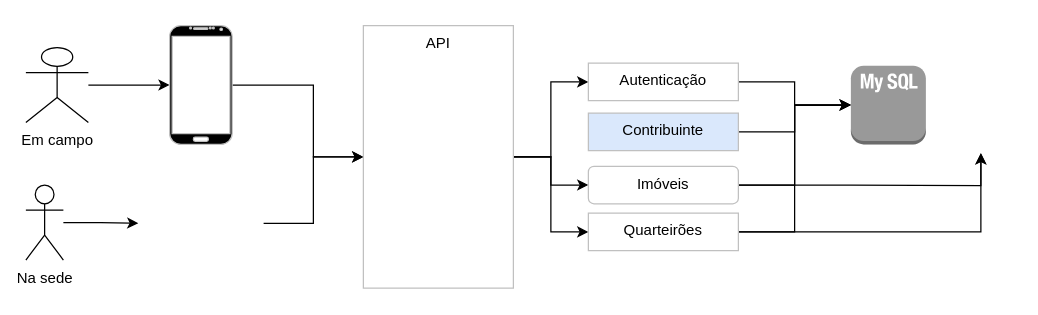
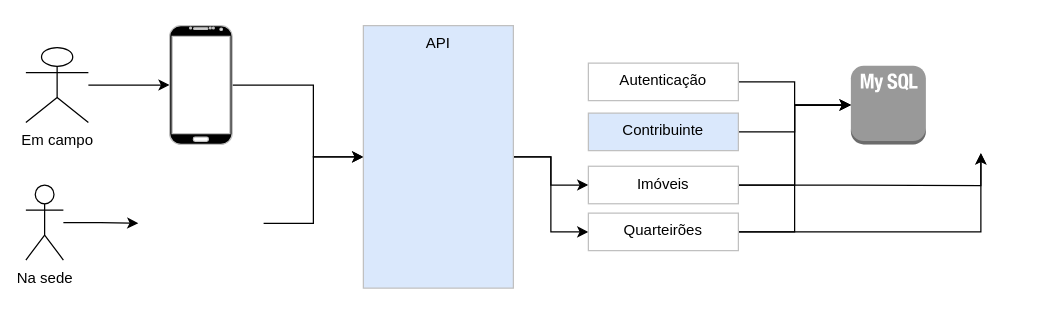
edge "API" -> "Autenticação": removed
node "API": fillcolor #ffffff -> #dae8fc
node "Imóveis": shape rounded rectangle -> rectangle
